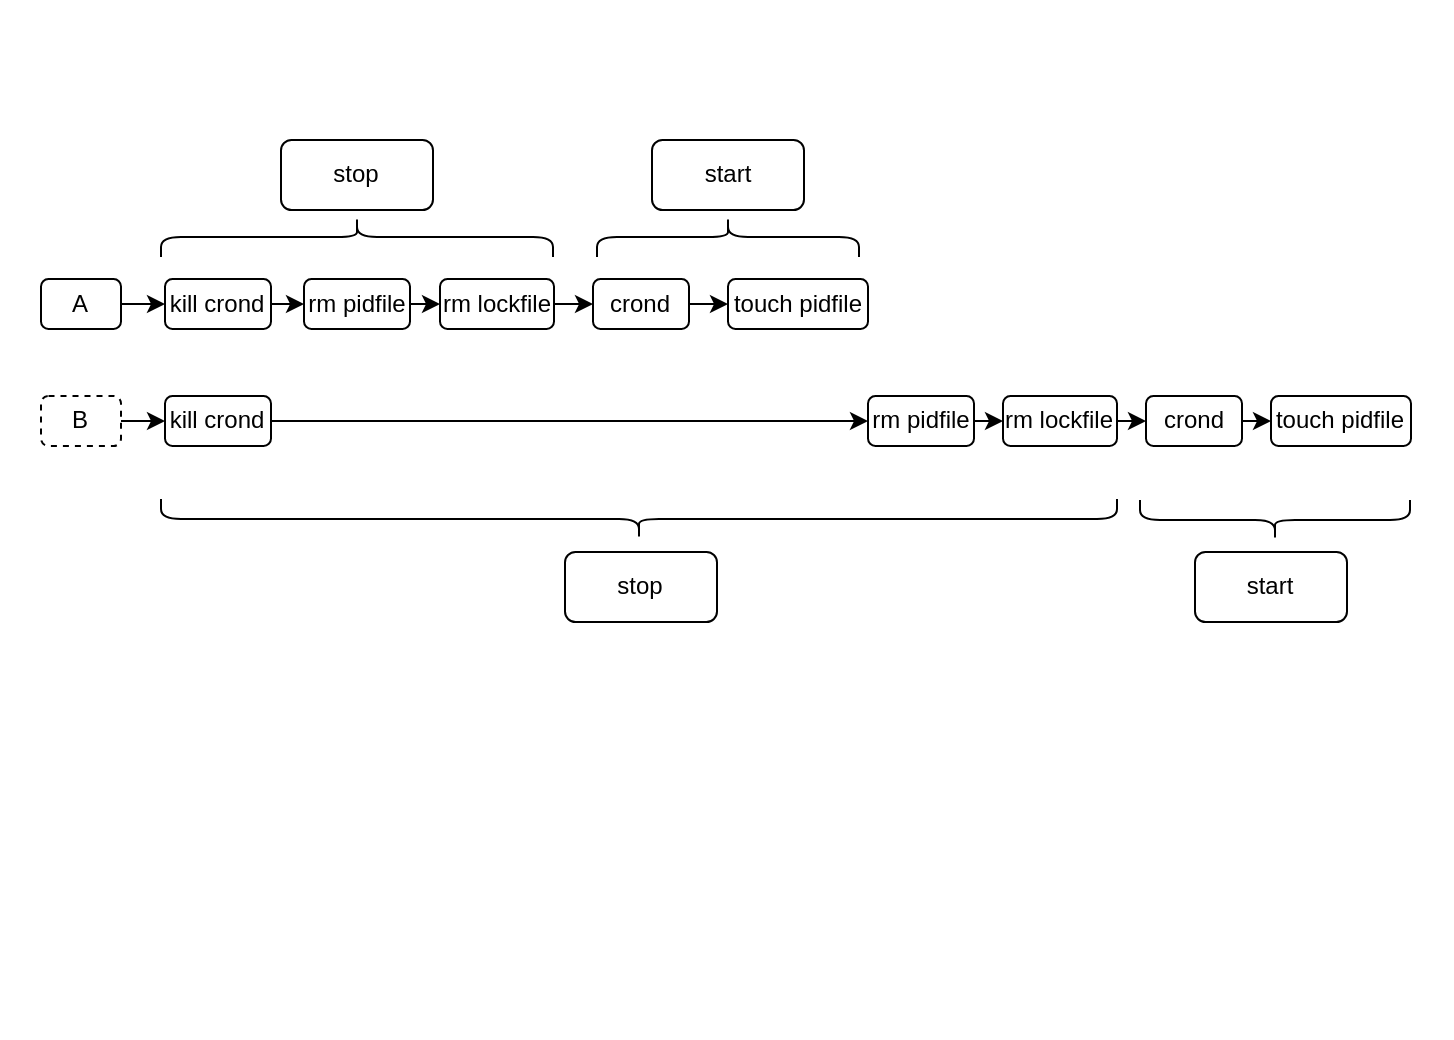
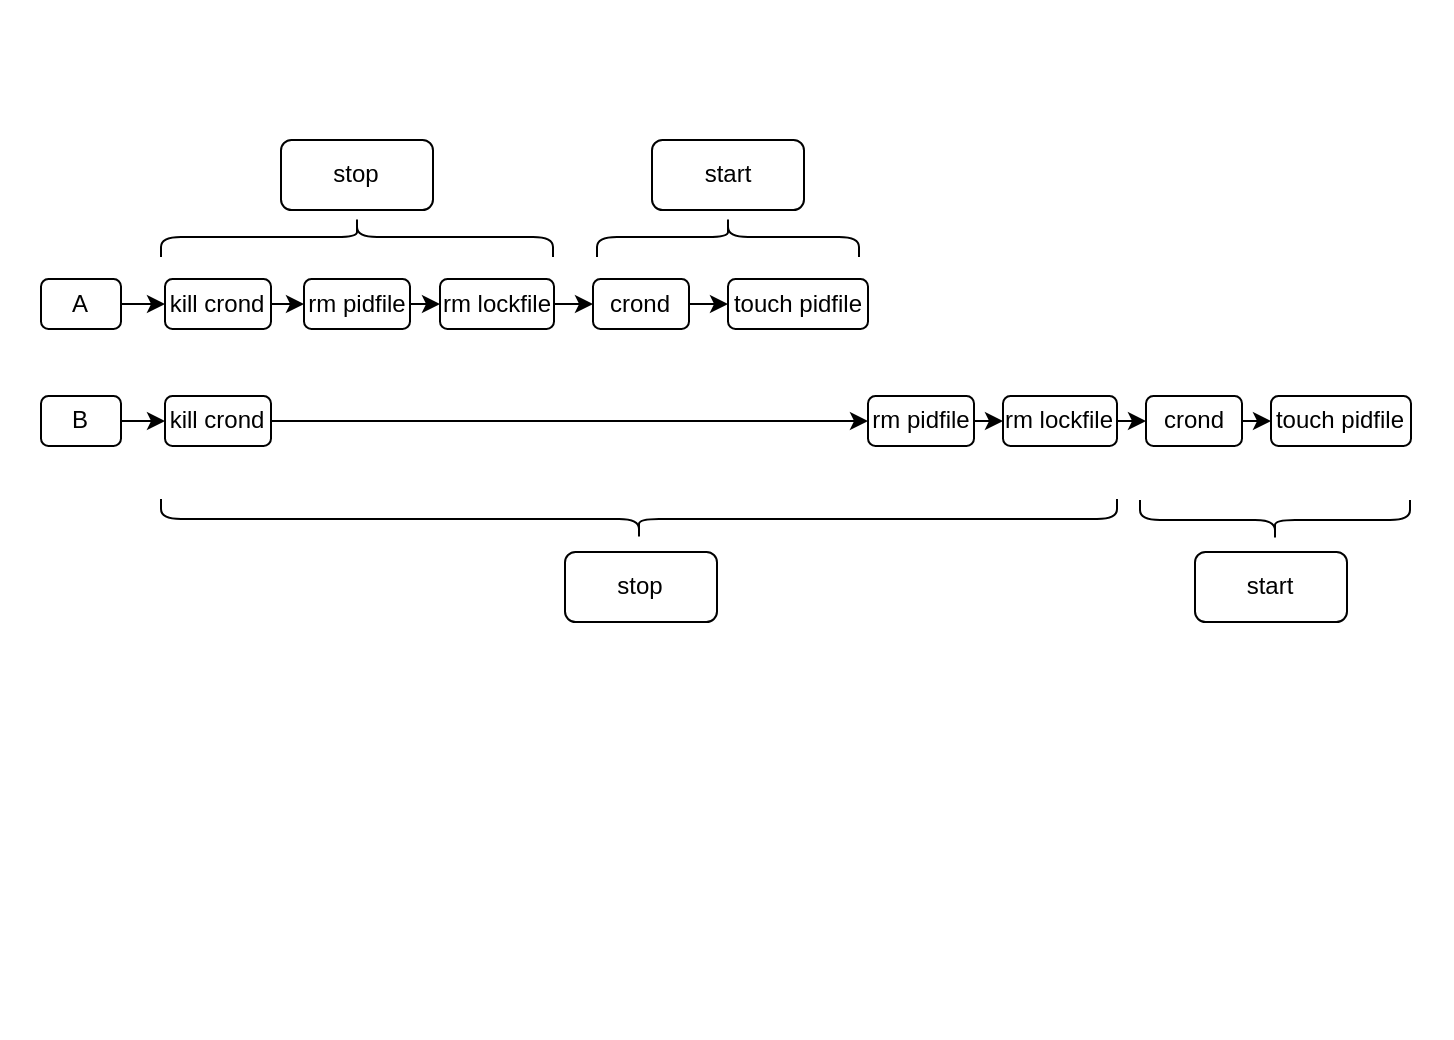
node "B": style dashed -> solid
